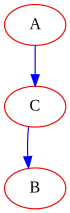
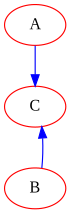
edge "C" -> "B": reversed
